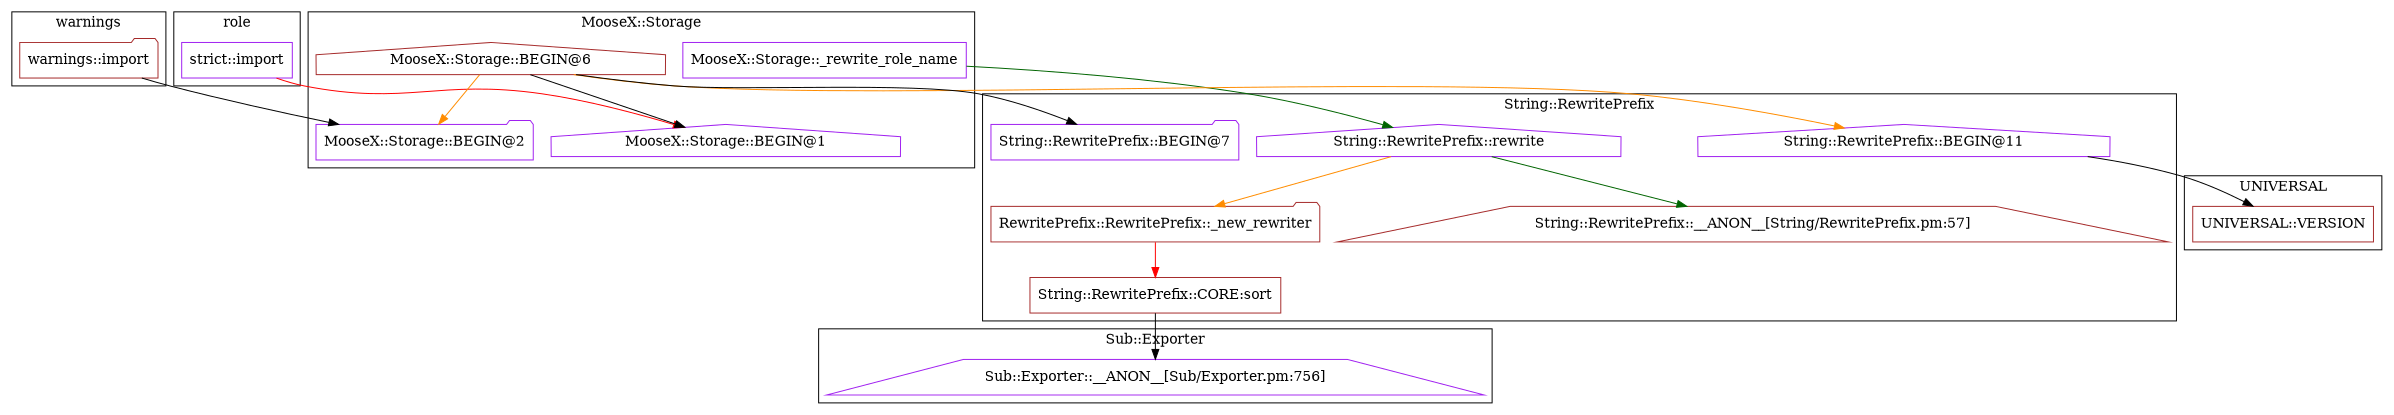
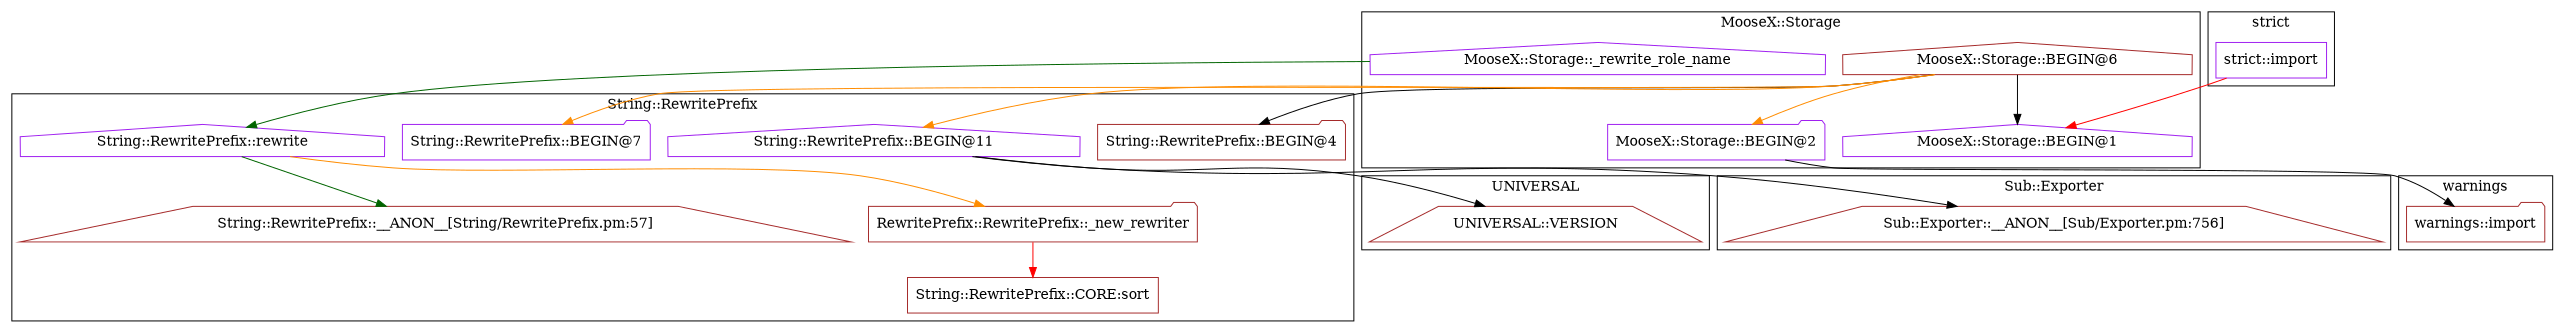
cluster "role": label "role" -> "strict"
node "MooseX::Storage::_rewrite_role_name": shape box -> house
edge "MooseX::Storage::BEGIN@6" -> "String::RewritePrefix::BEGIN@7": color black -> darkorange
edge "warnings::import" -> "MooseX::Storage::BEGIN@2": reversed
node "String::RewritePrefix::BEGIN@4": added
node "UNIVERSAL::VERSION": shape box -> trapezium
edge "String::RewritePrefix::CORE:sort" -> "Sub::Exporter::__ANON__[Sub/Exporter.pm:756]": now "String::RewritePrefix::BEGIN@11" -> "Sub::Exporter::__ANON__[Sub/Exporter.pm:756]"
node "Sub::Exporter::__ANON__[Sub/Exporter.pm:756]": color purple -> brown
